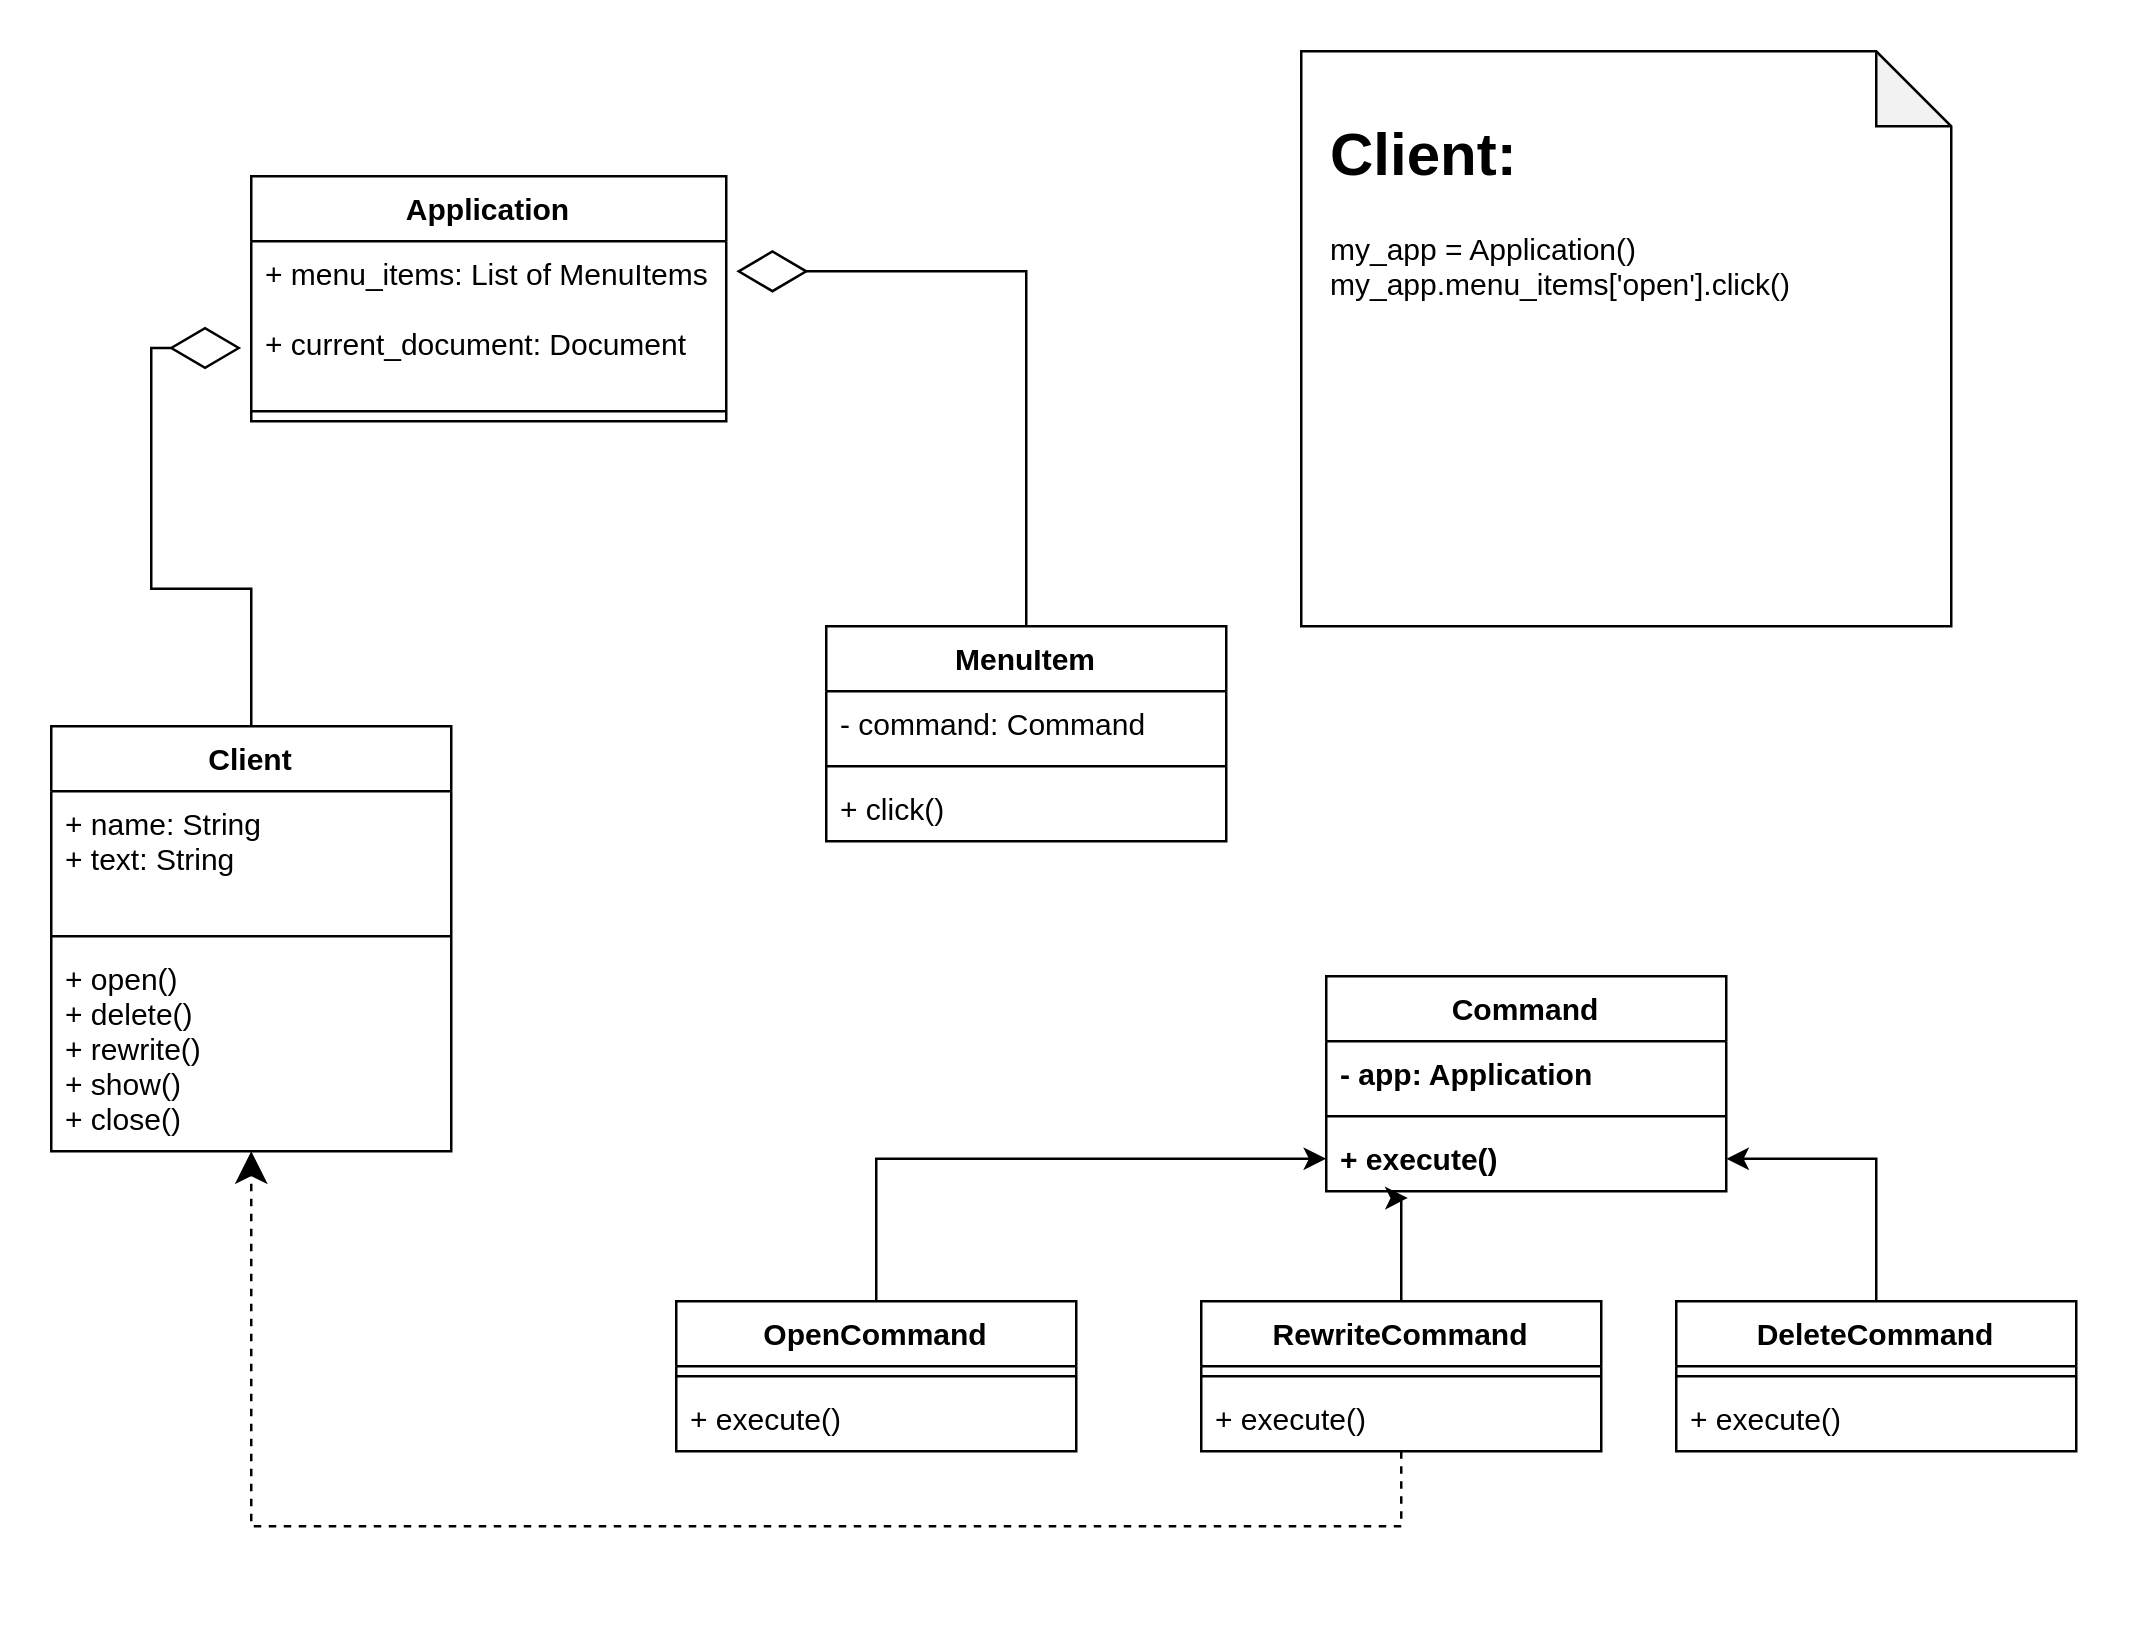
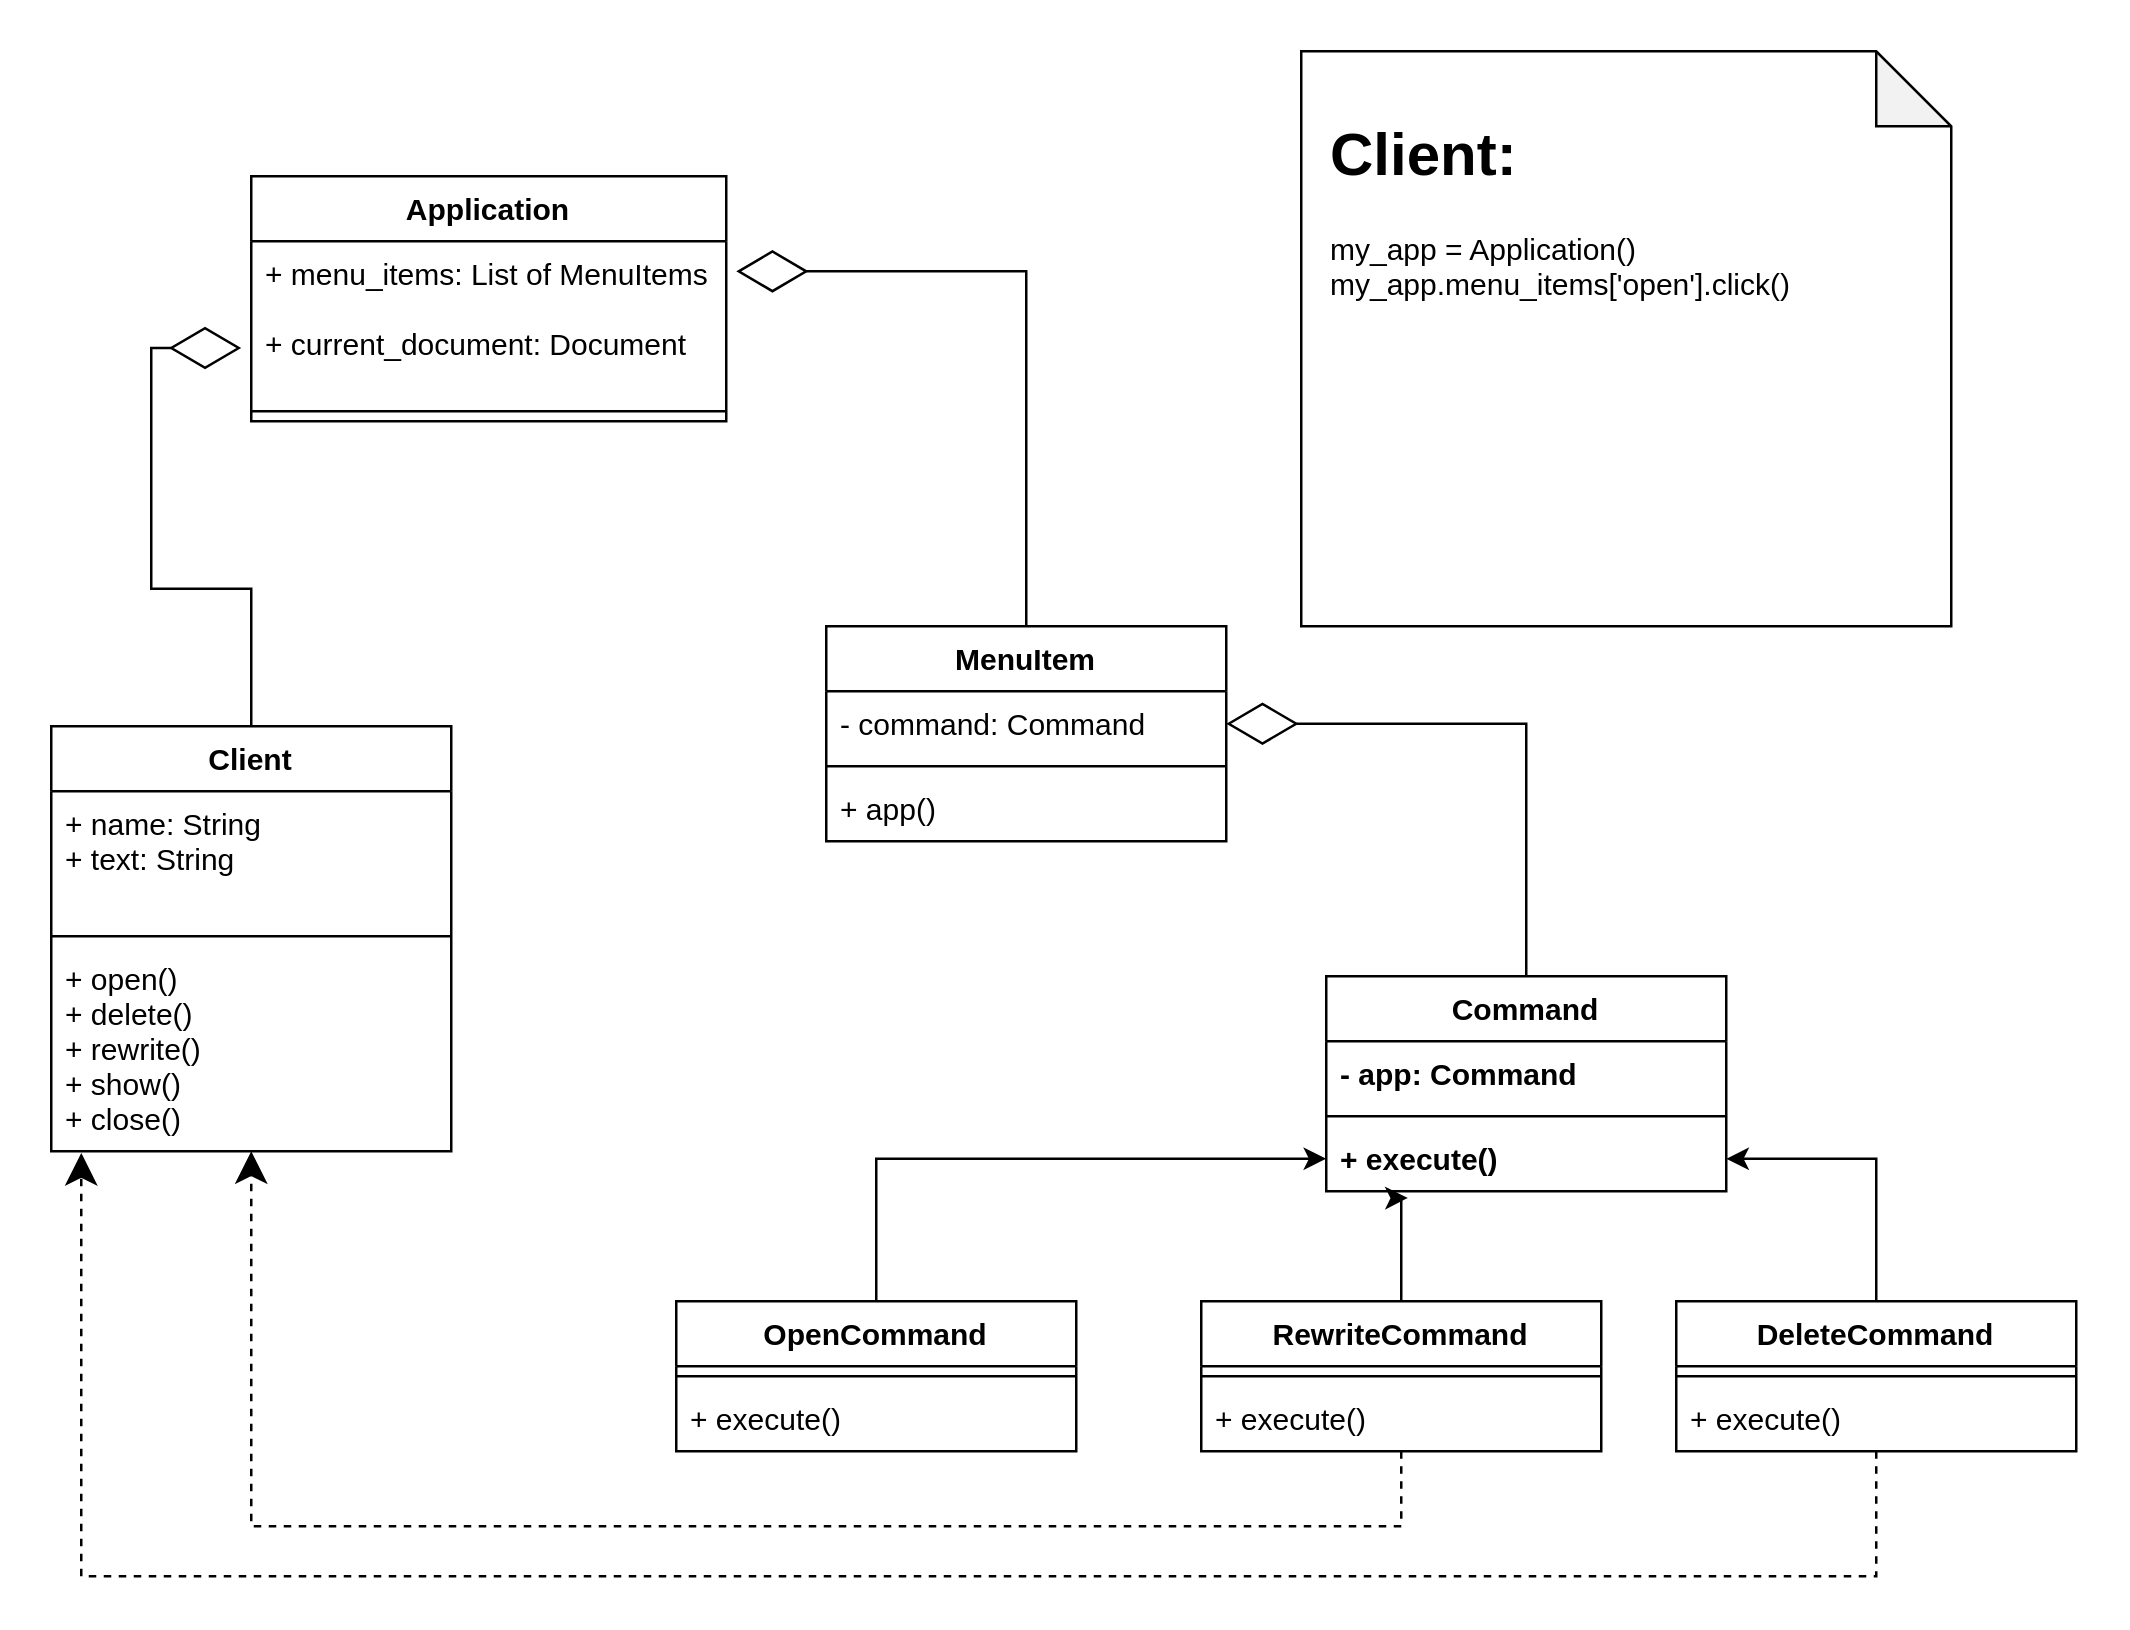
edge "Command" -> "- command: Command": added
node "+ click()": label "+ click()" -> "+ app()"
node "- app: Application": label "- app: Application" -> "- app: Command"
edge "DeleteCommand" -> "+ open() + delete() + rewrite() + show() + close()": added
